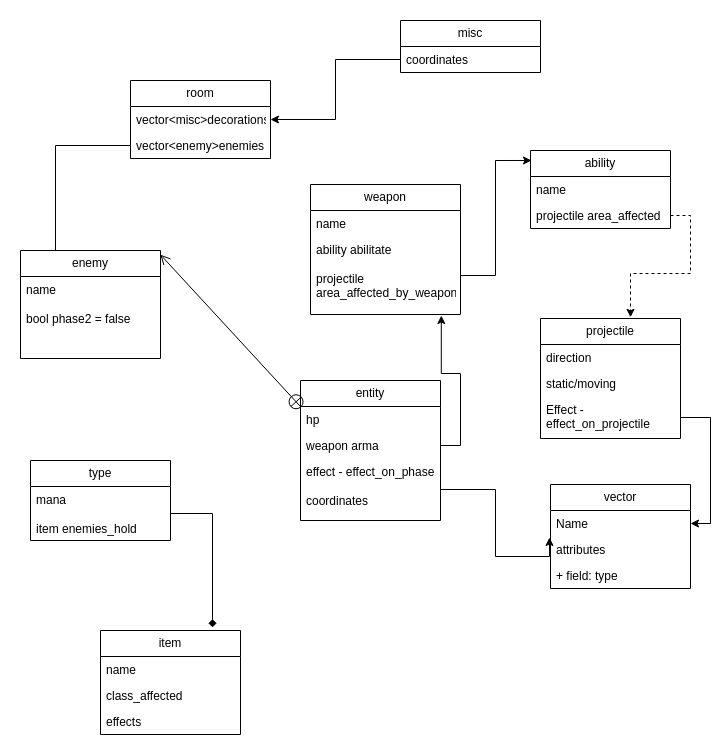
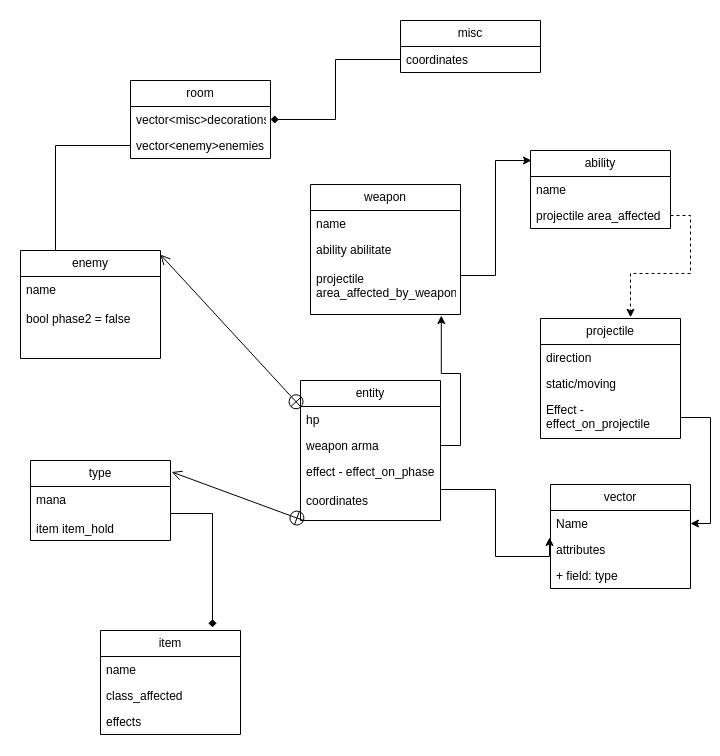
edge "coordinates" -> "vector<misc>decorations": arrowhead classic -> diamond
edge "effect - effect_on_phase coordinates" -- "type": added
node "mana item enemies_hold": label "mana item enemies_hold" -> "mana item item_hold"
